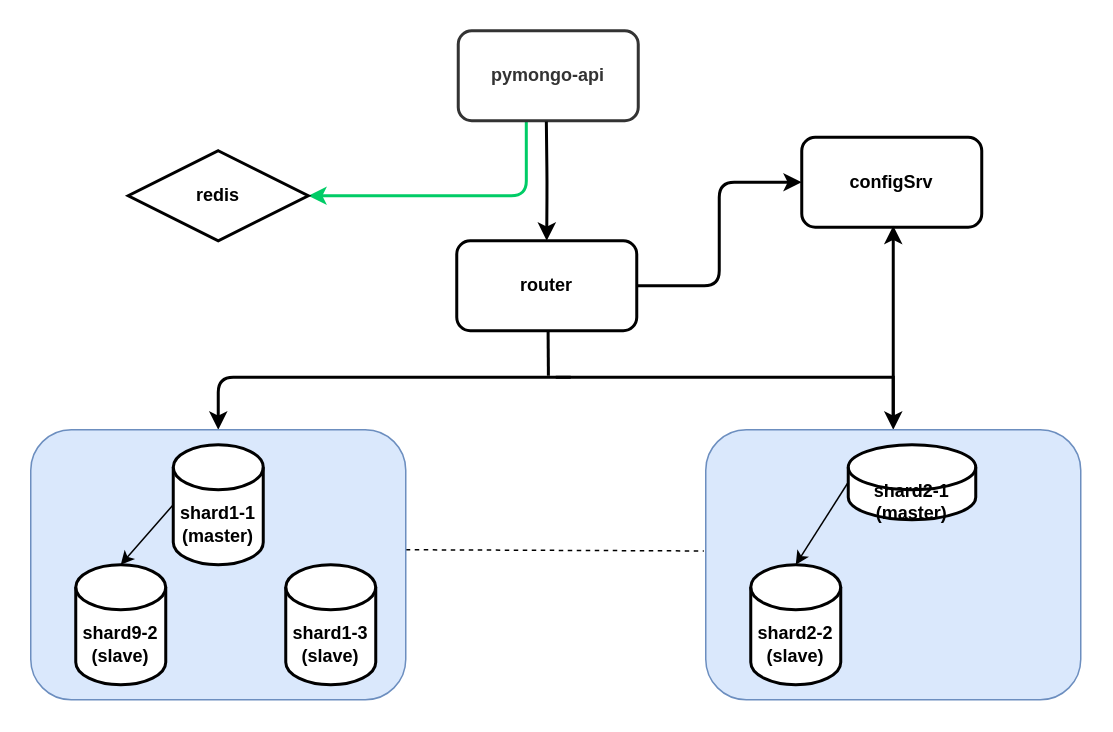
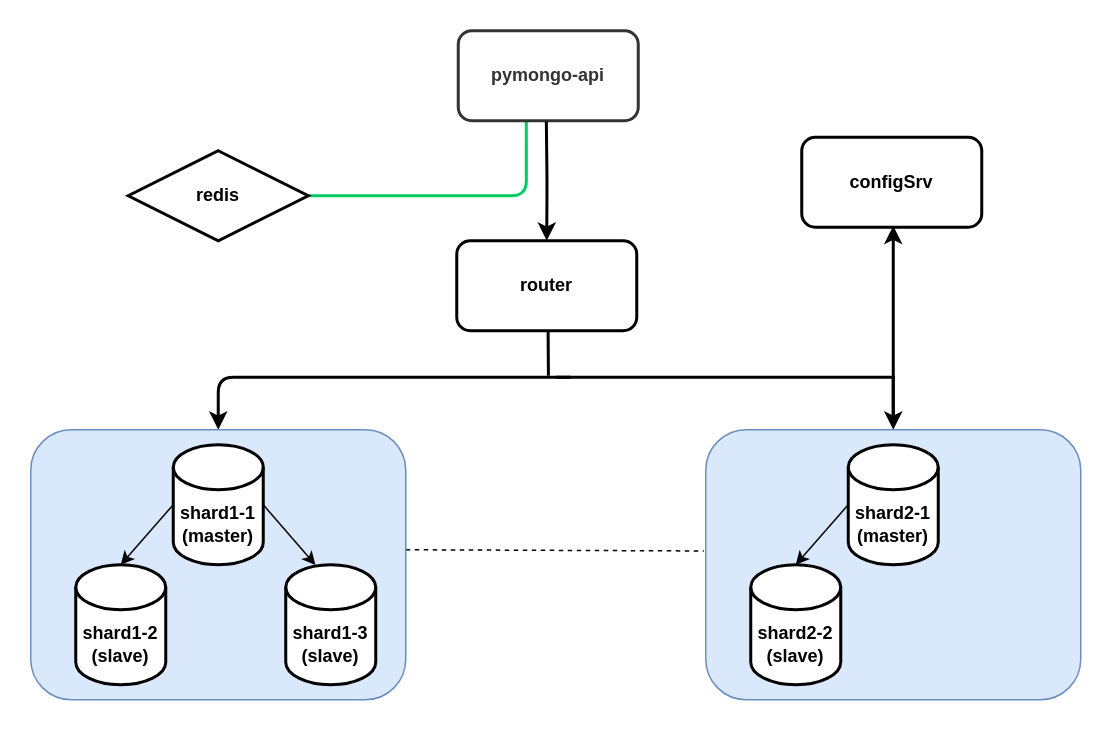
edge "pymongo-api" -> "redis": arrowhead classic -> none
edge "router" -> "configSrv": removed
node "shard2-1 (master)": size 128x75 -> 90x120
edge "shard1-1 (master)" -> "shard1-3 (slave)": added
node "shard9-2 (slave)": label "shard9-2 (slave)" -> "shard1-2 (slave)"
